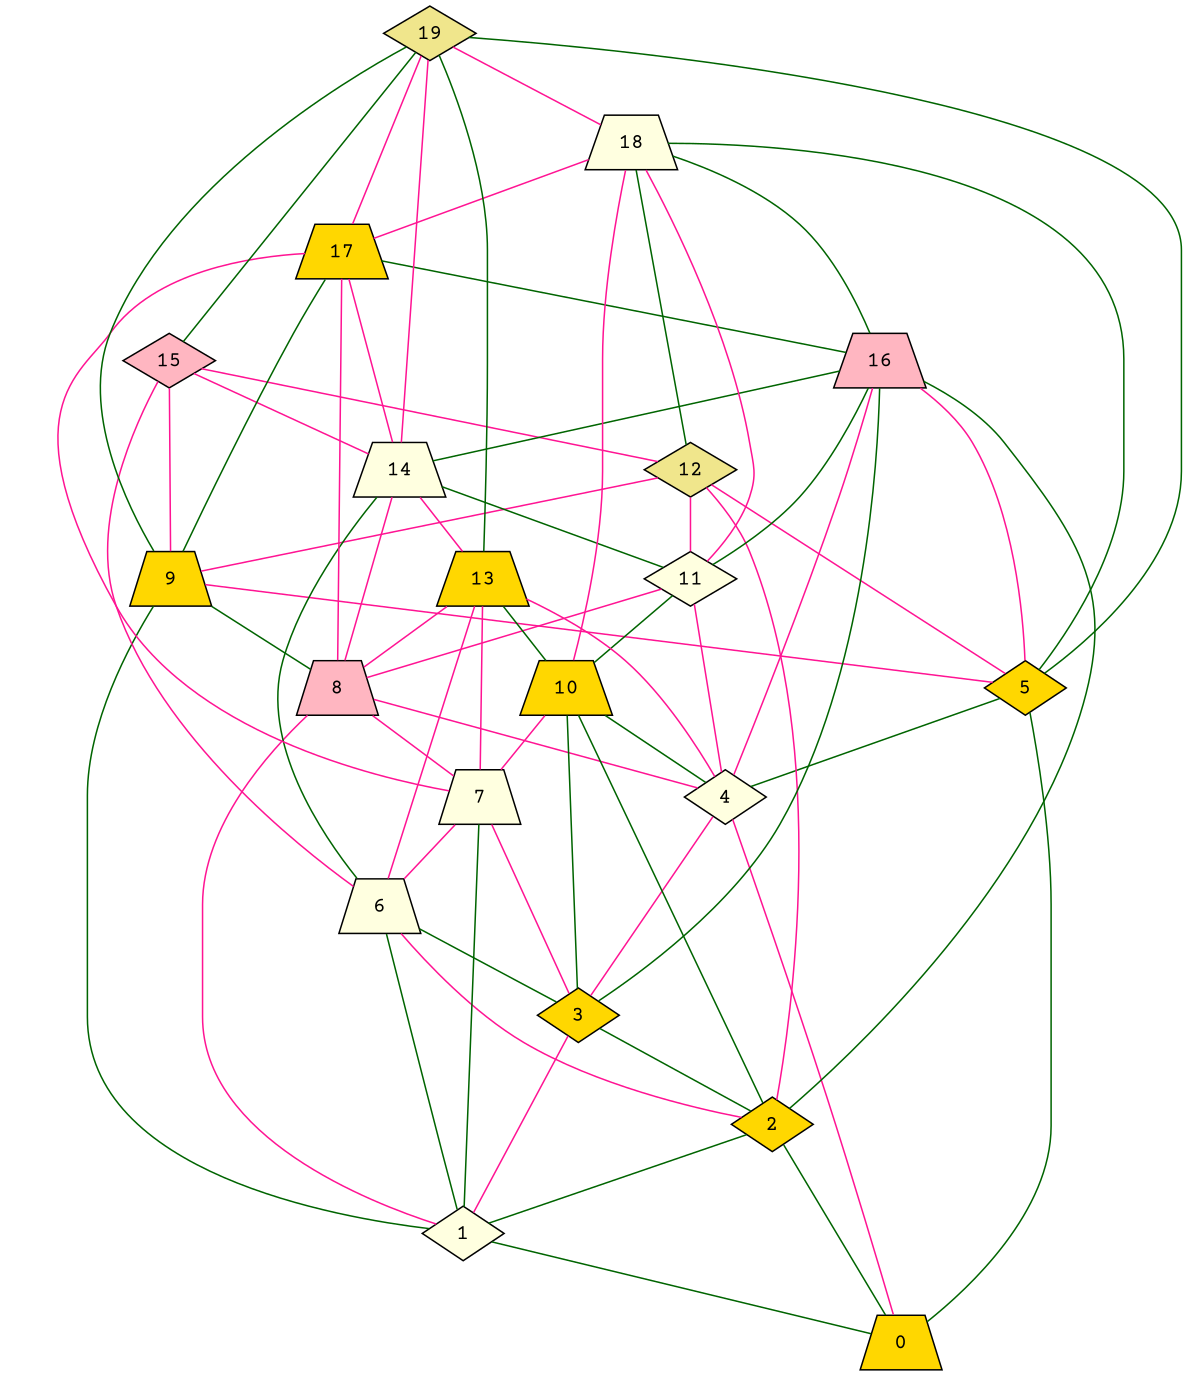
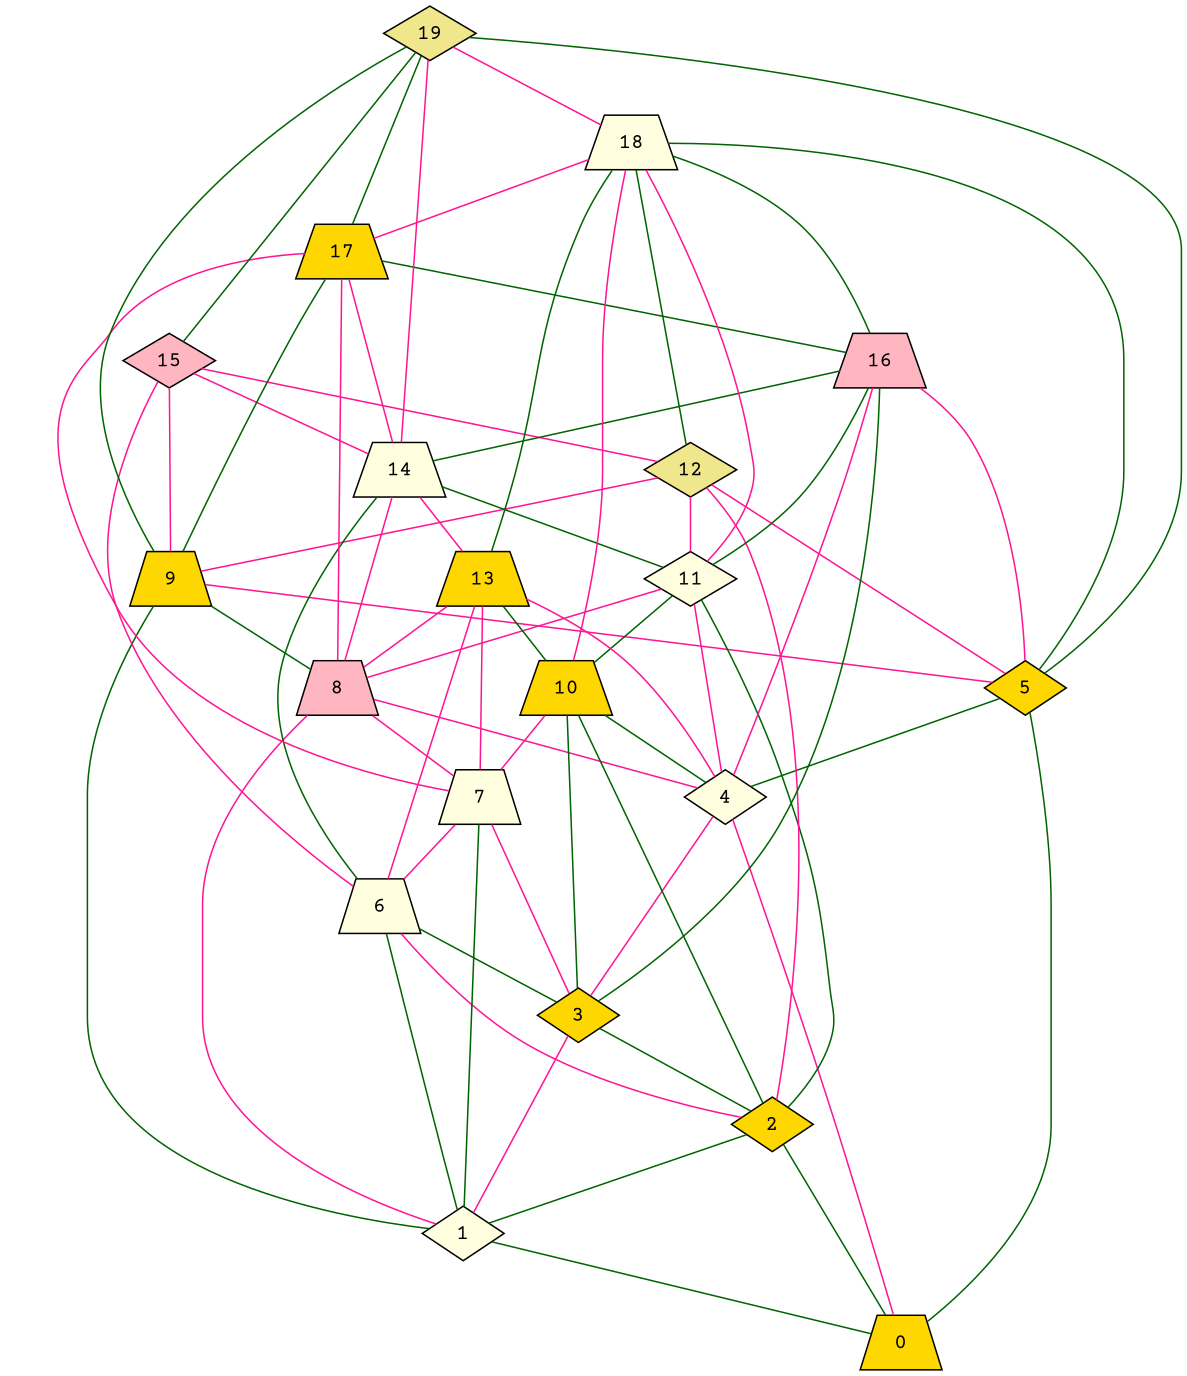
edge "19" -- "17": color deeppink -> darkgreen
edge "19" -- "13": now "18" -- "13"
edge "16" -- "2": now "11" -- "2"
